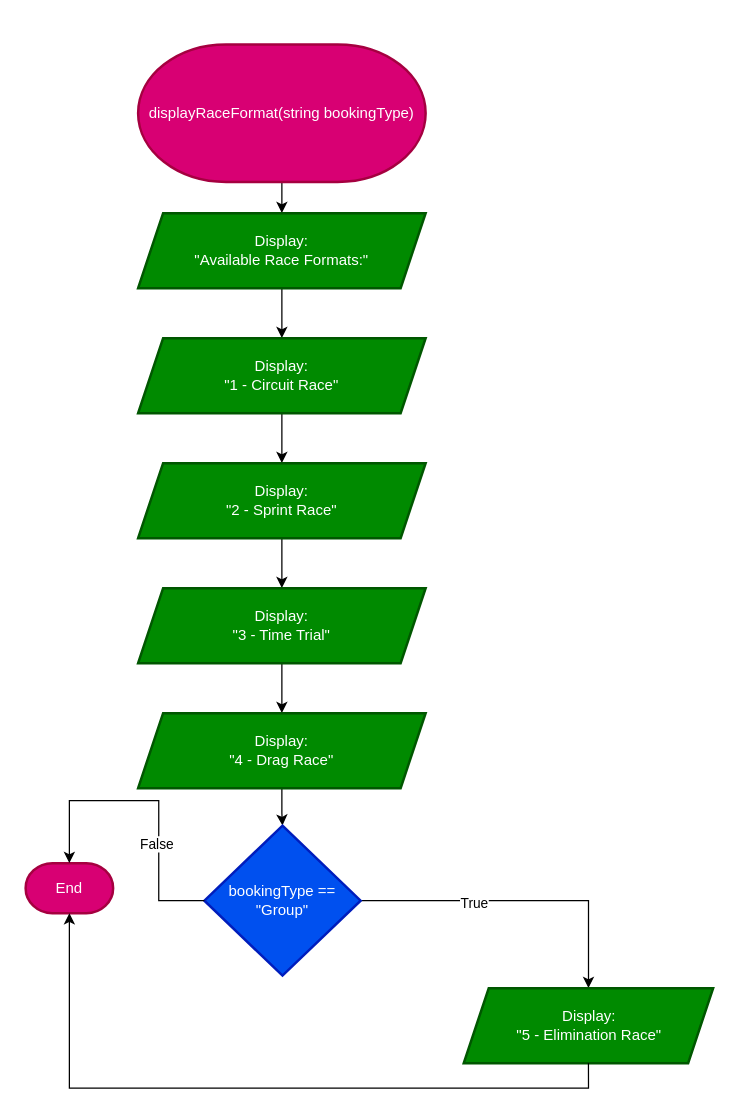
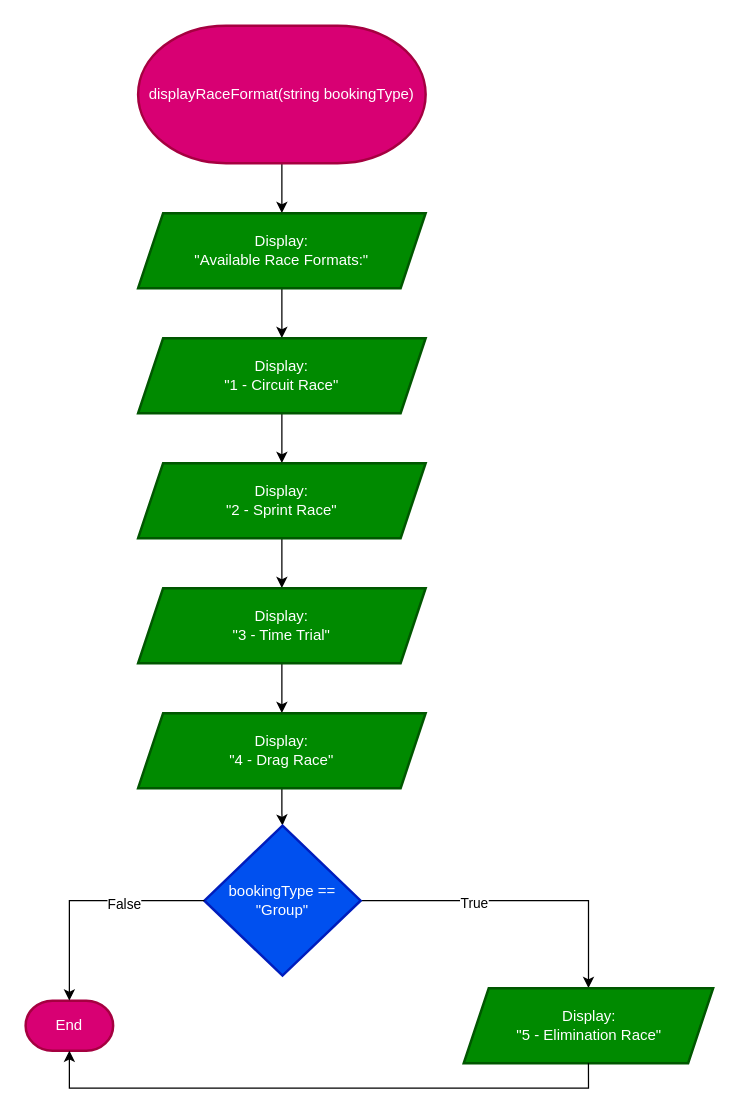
node "displayRaceFormat(string bookingType)": moved (282, 113) -> (282, 94)
node "End": moved (69, 888) -> (69, 1026)
